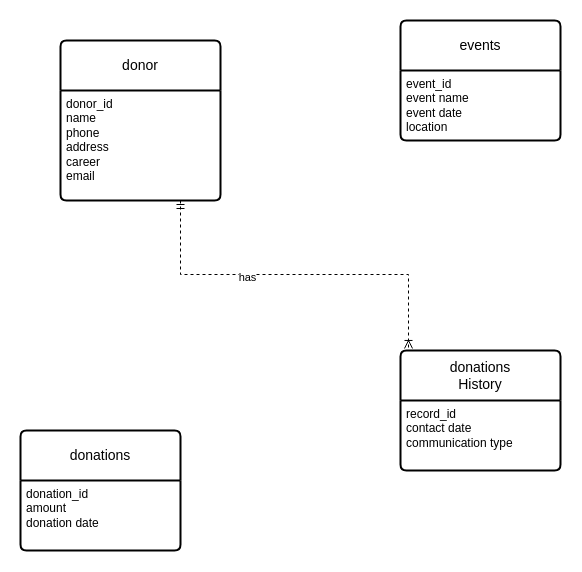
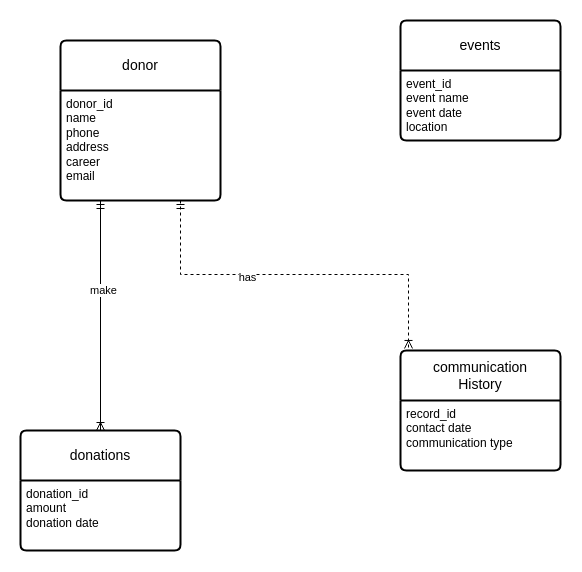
edge "donor_id name phone address career email" -- "donations": added, label "make"
node "donations History": label "donations History" -> "communication History"
